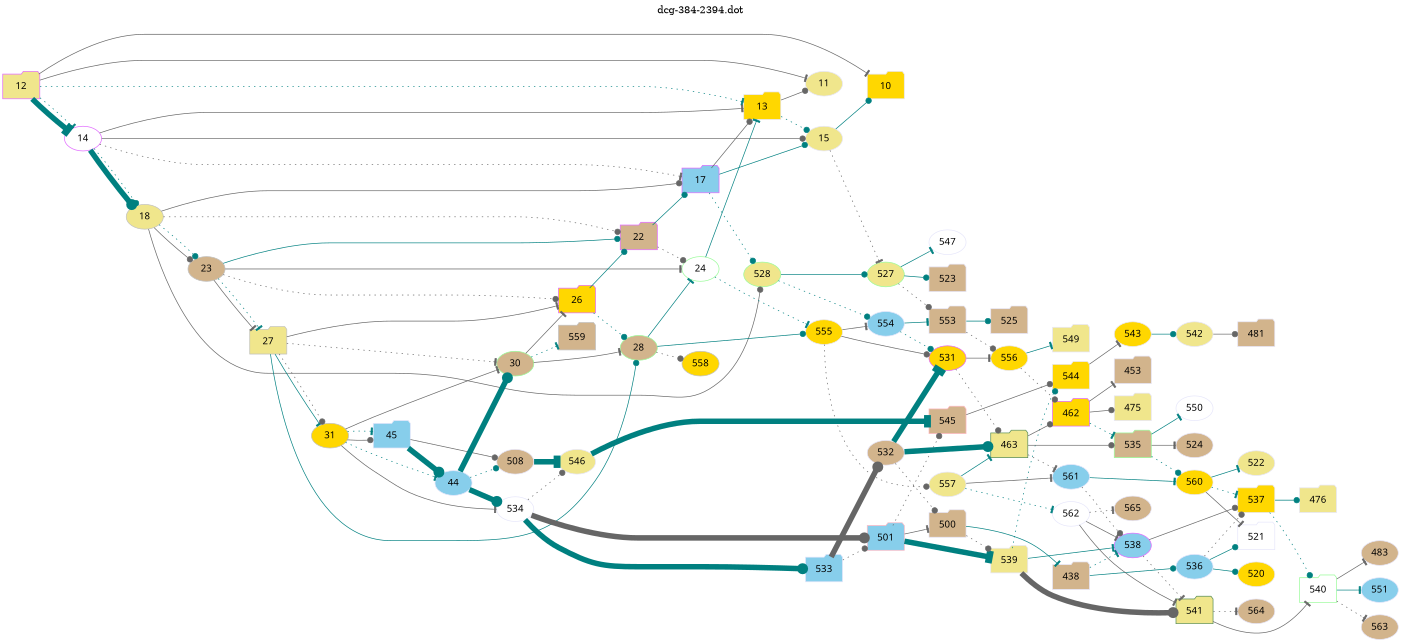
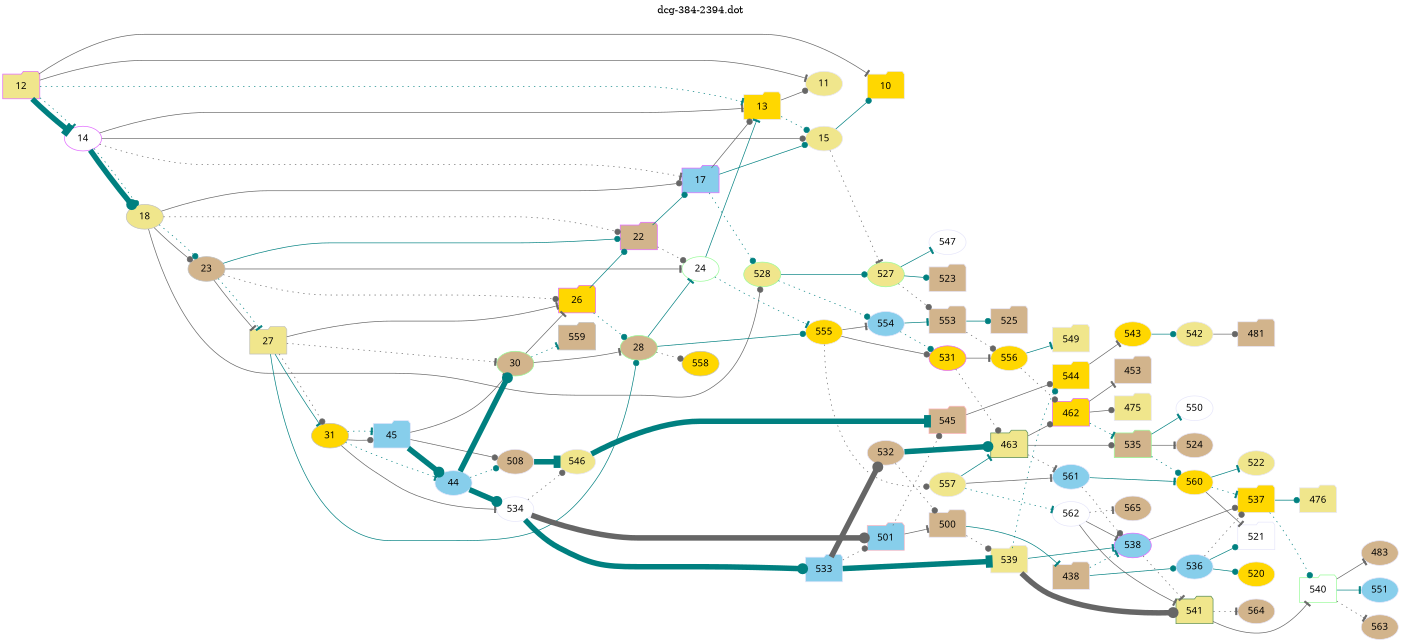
edge "31" -> "30": now "45" -> "30"
edge "532" -> "531": removed
edge "501" -> "539": now "533" -> "539"
